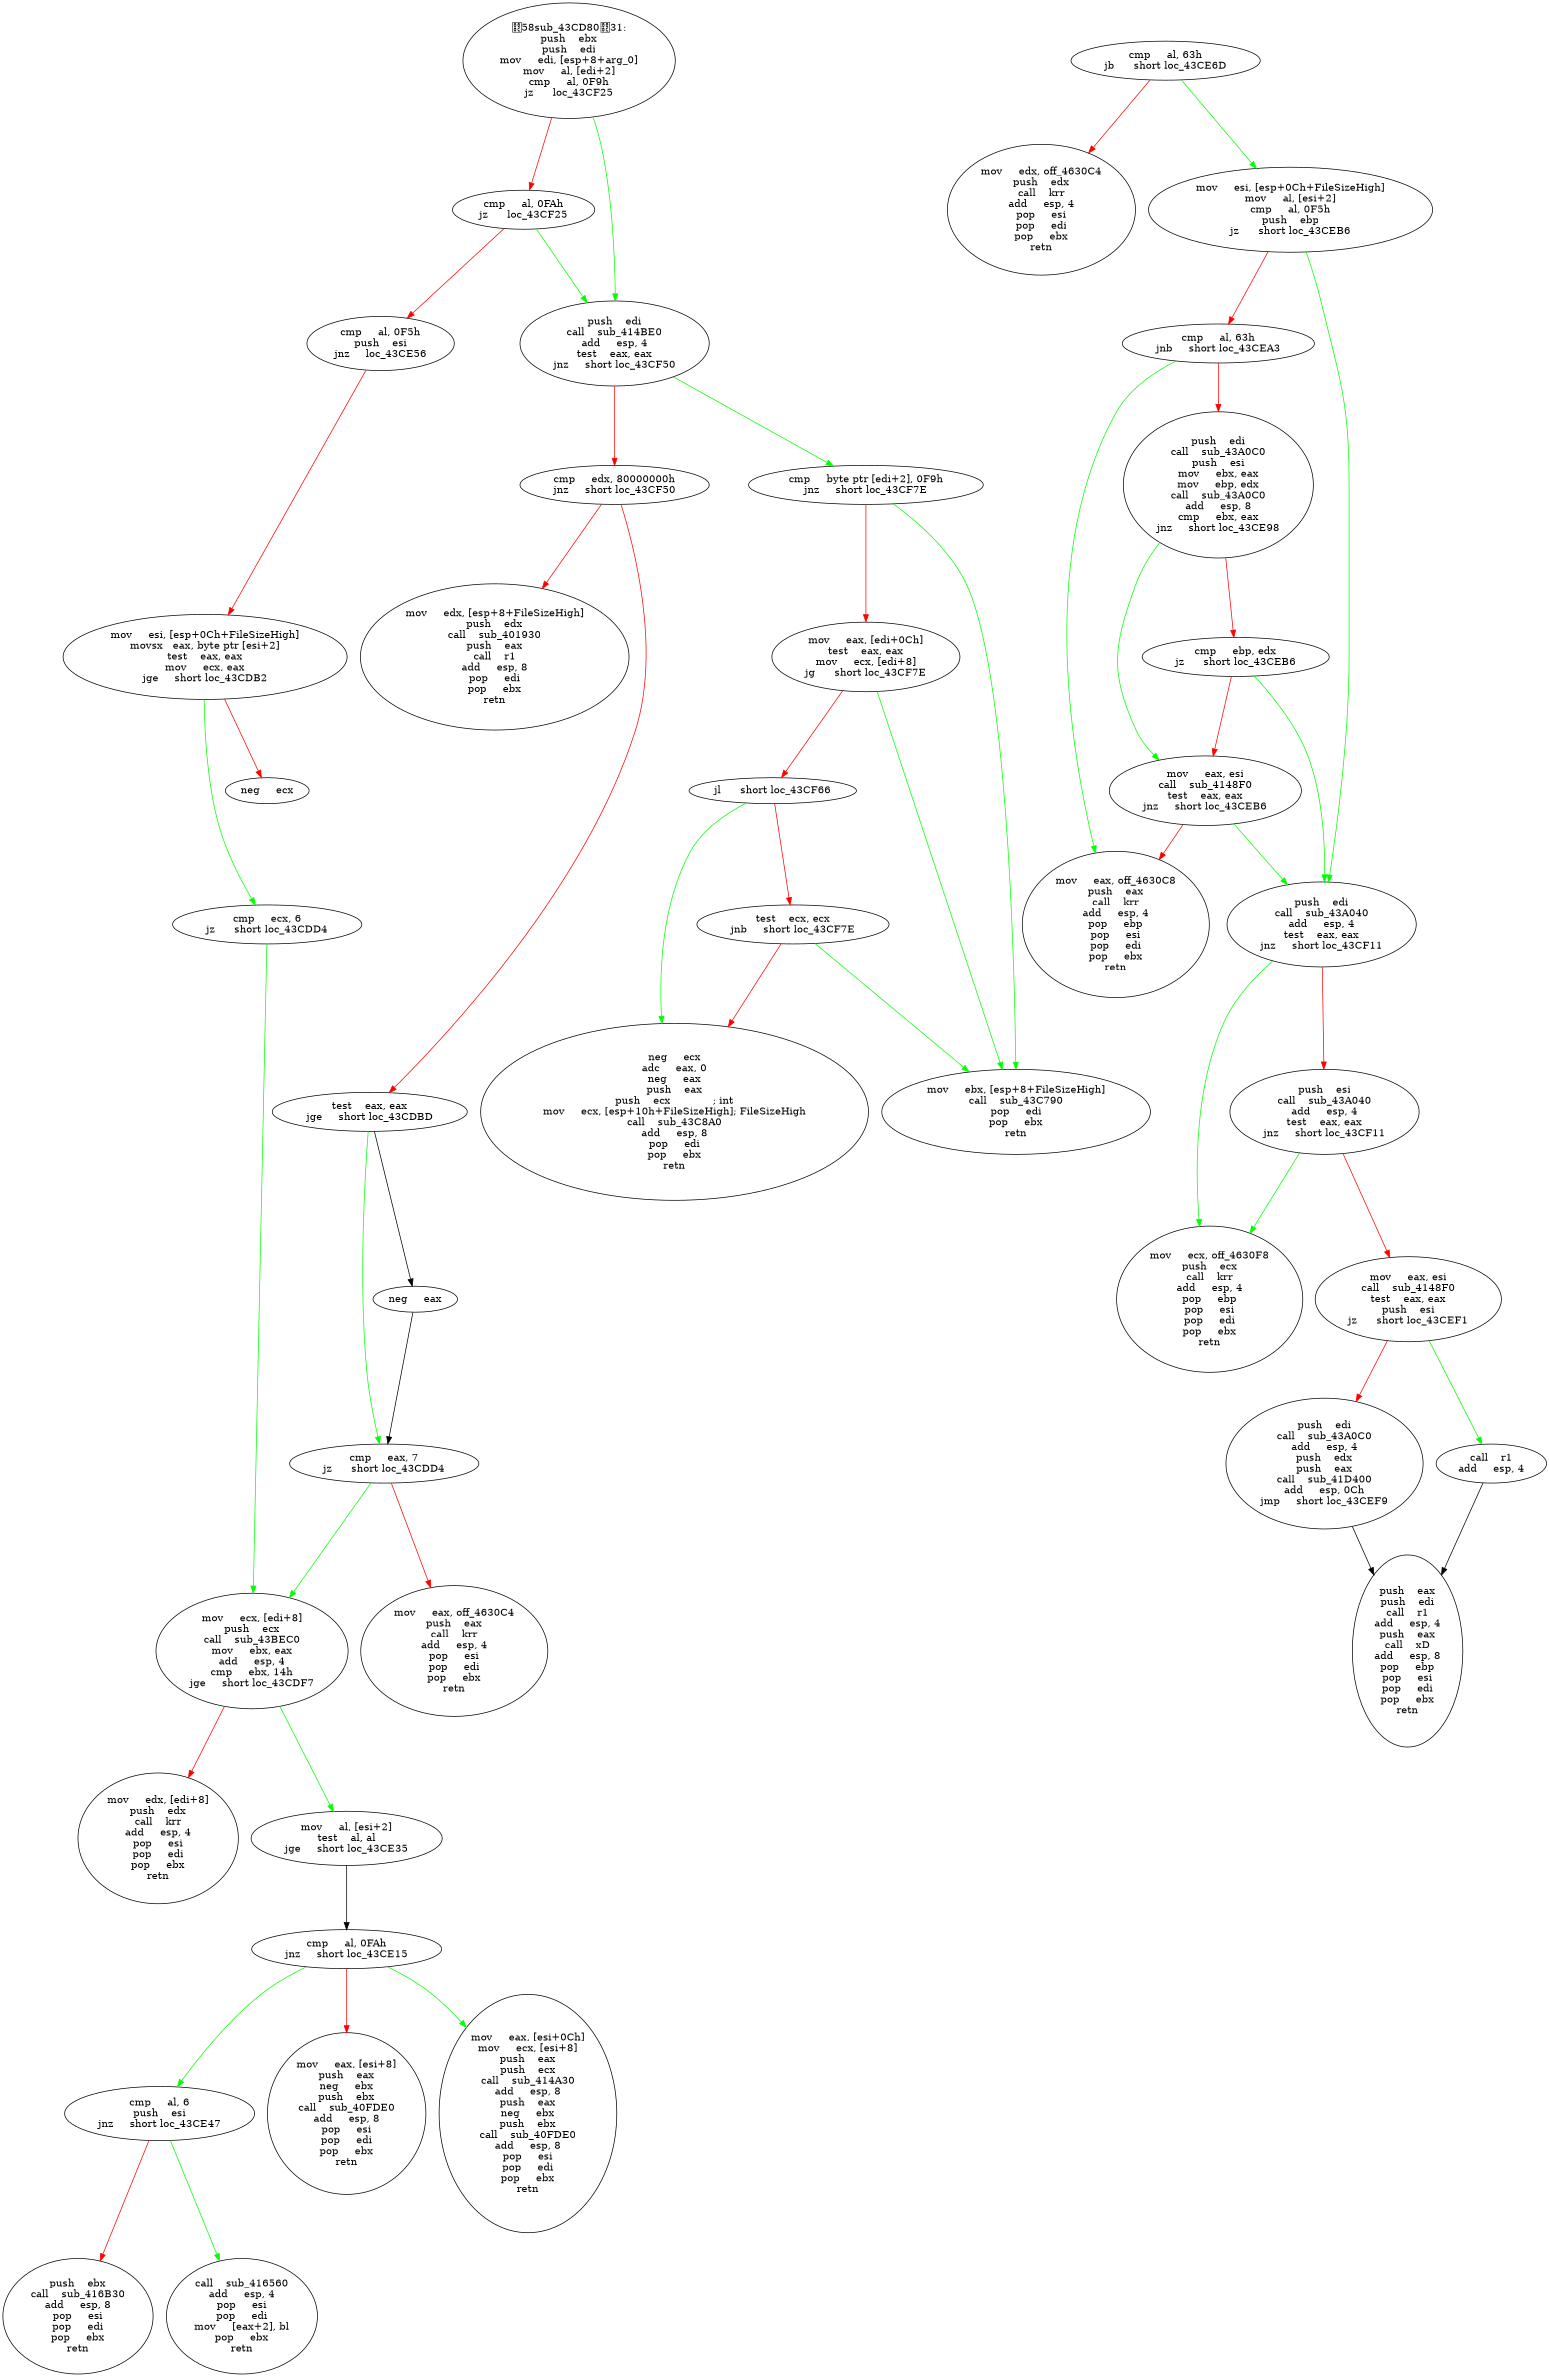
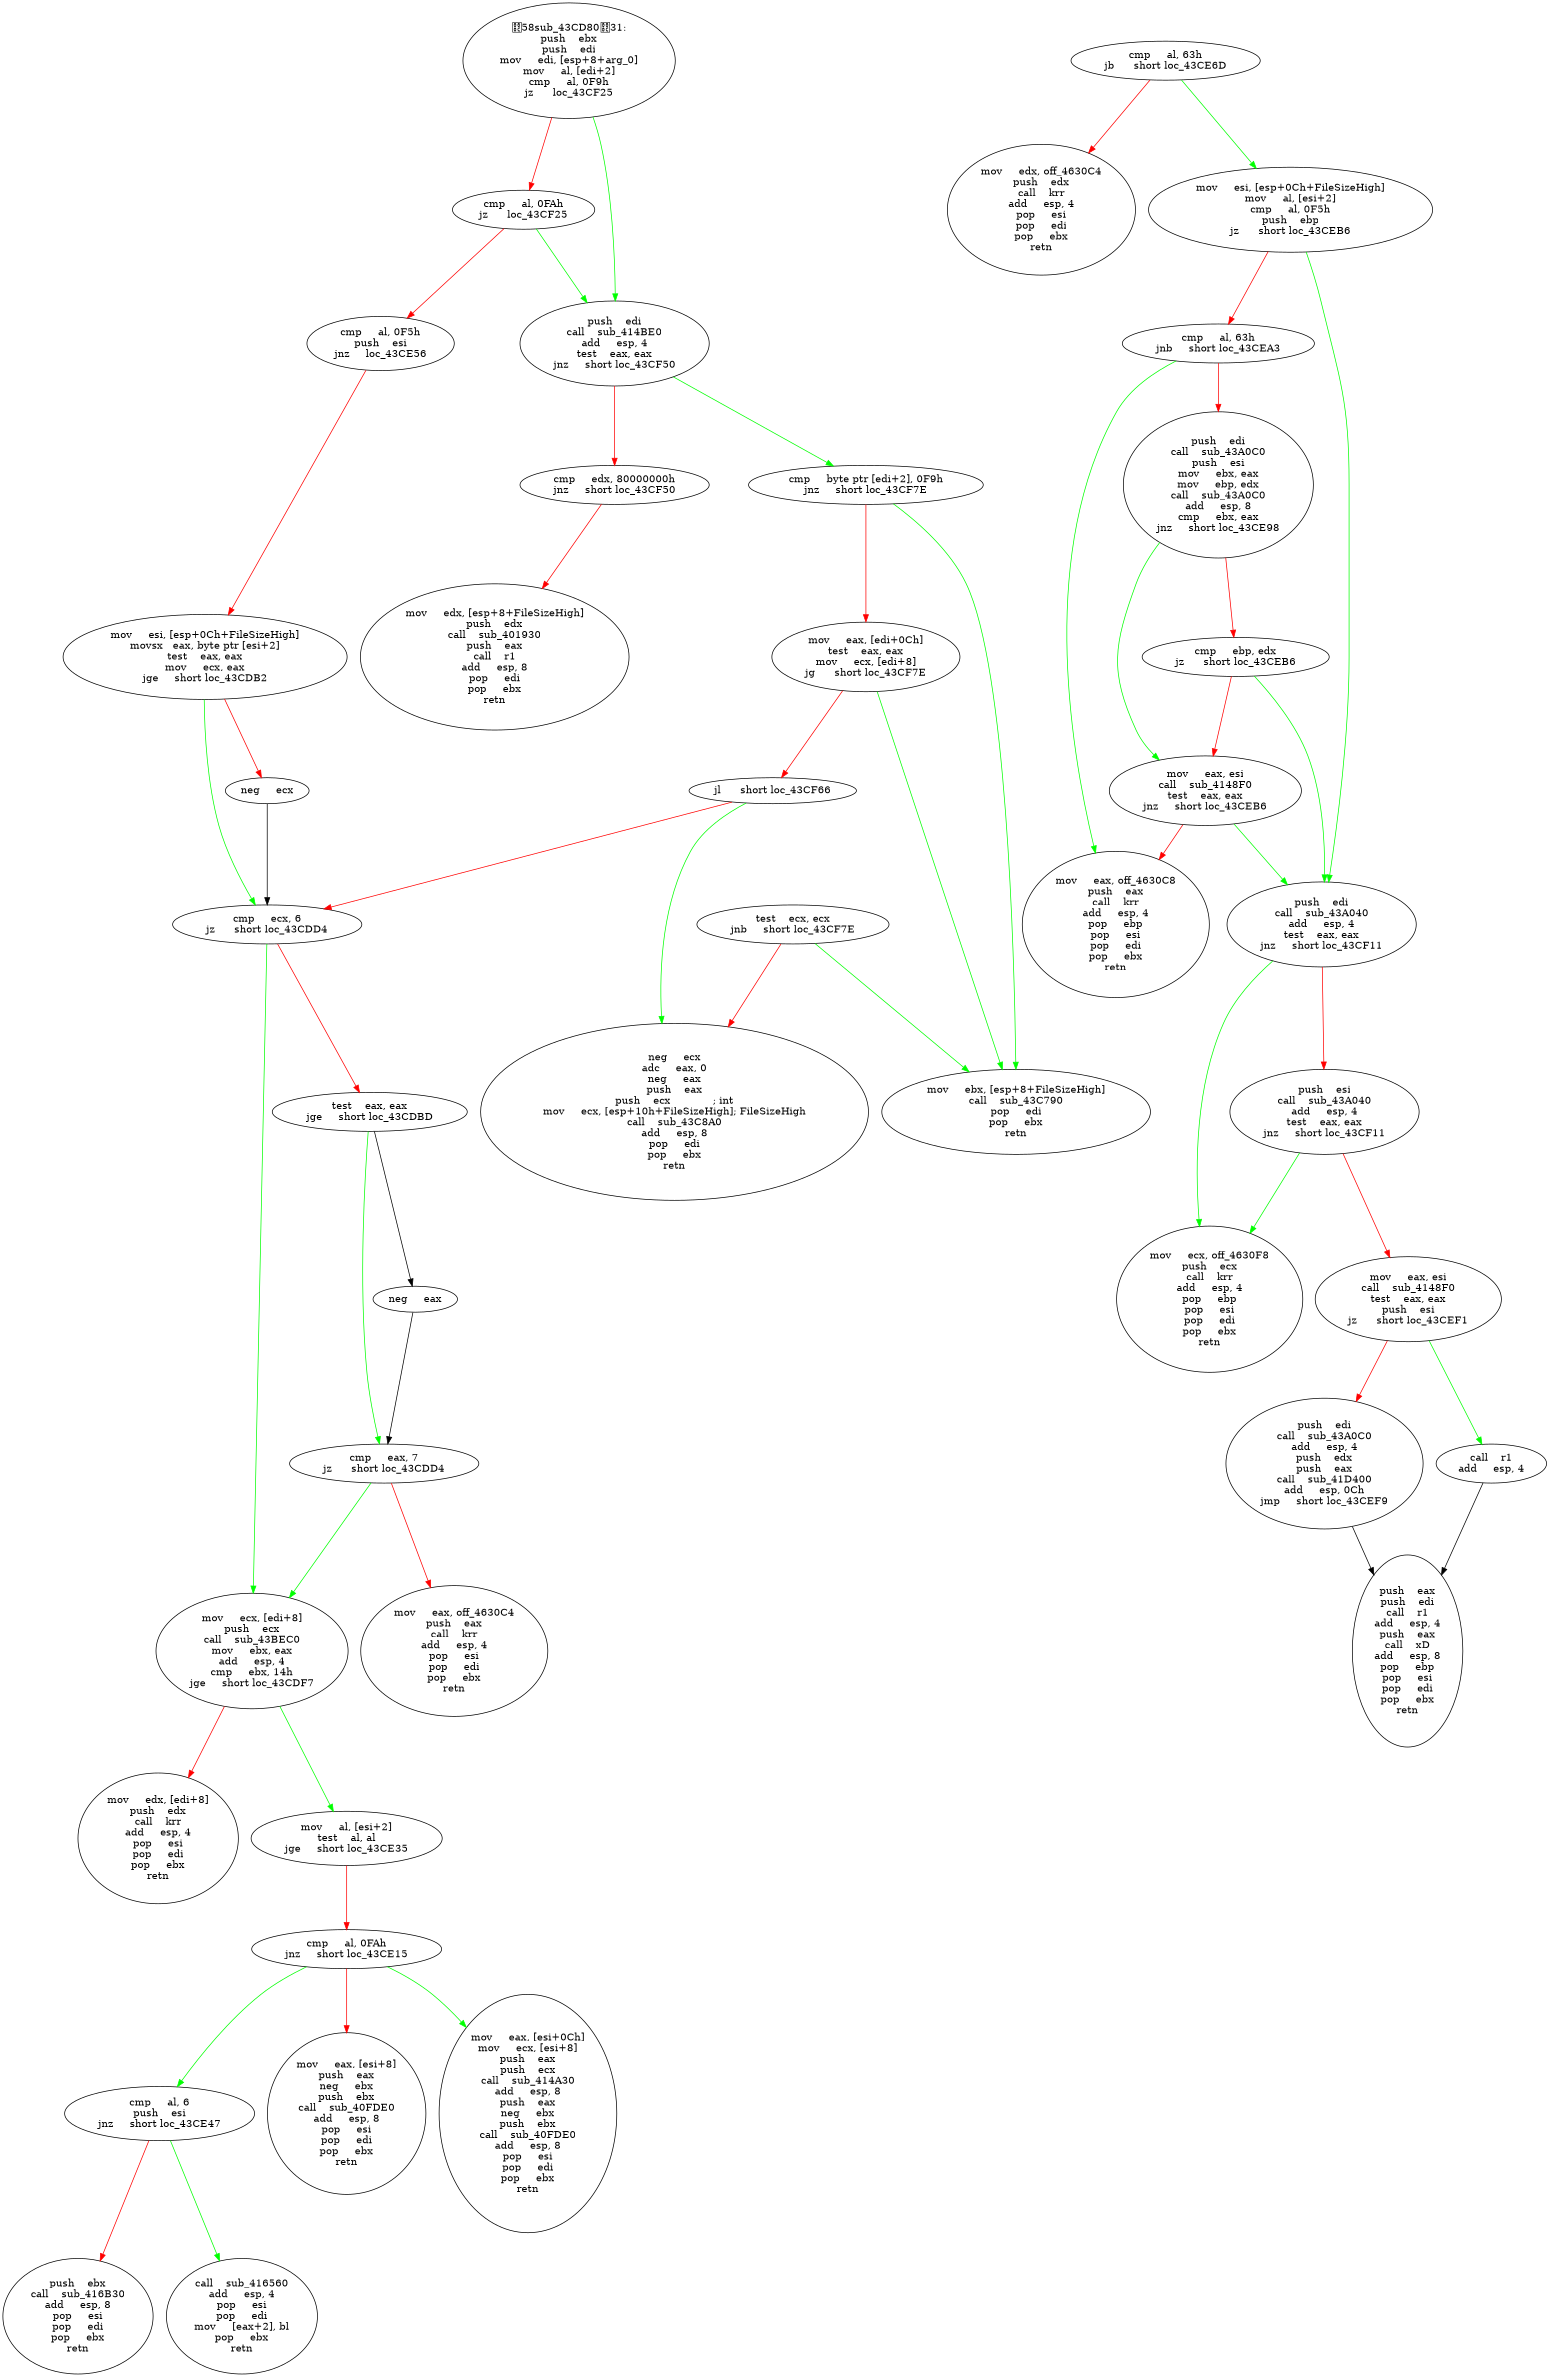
edge "cmp     edx, 80000000h jnz     short loc_43CF50" -> "test    eax, eax jge     short loc_43CDBD": now "cmp     ecx, 6 jz      short loc_43CDD4" -> "test    eax, eax jge     short loc_43CDBD"
edge "neg     ecx" -> "cmp     ecx, 6 jz      short loc_43CDD4": added
edge "jl      short loc_43CF66" -> "test    ecx, ecx jnb     short loc_43CF7E": now "jl      short loc_43CF66" -> "cmp     ecx, 6 jz      short loc_43CDD4"
edge "mov     al, [esi+2] test    al, al jge     short loc_43CE35" -> "cmp     al, 0FAh jnz     short loc_43CE15": color black -> red
